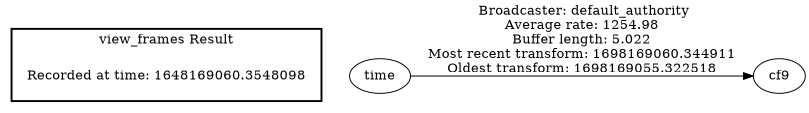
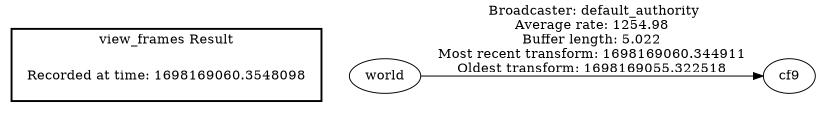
node "Recorded at time: 1648169060.3548098": label "Recorded at time: 1648169060.3548098" -> "Recorded at time: 1698169060.3548098"
node "time": label "time" -> "world"
